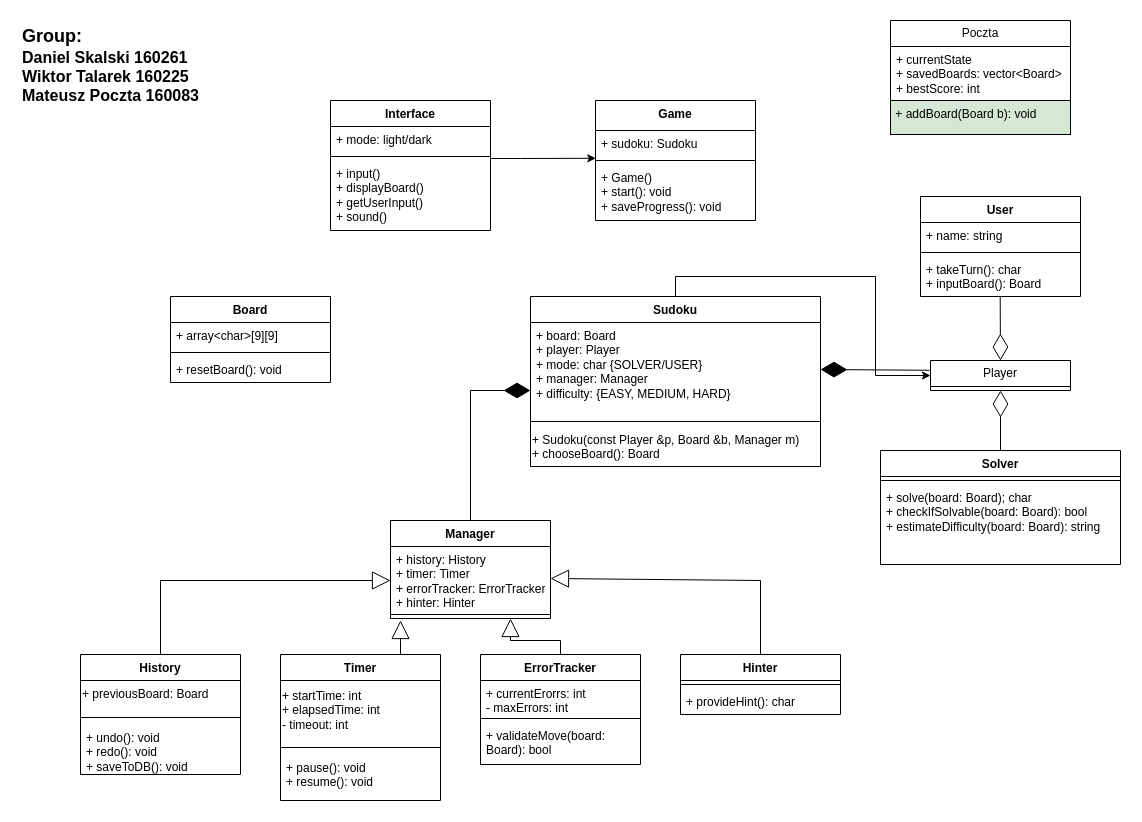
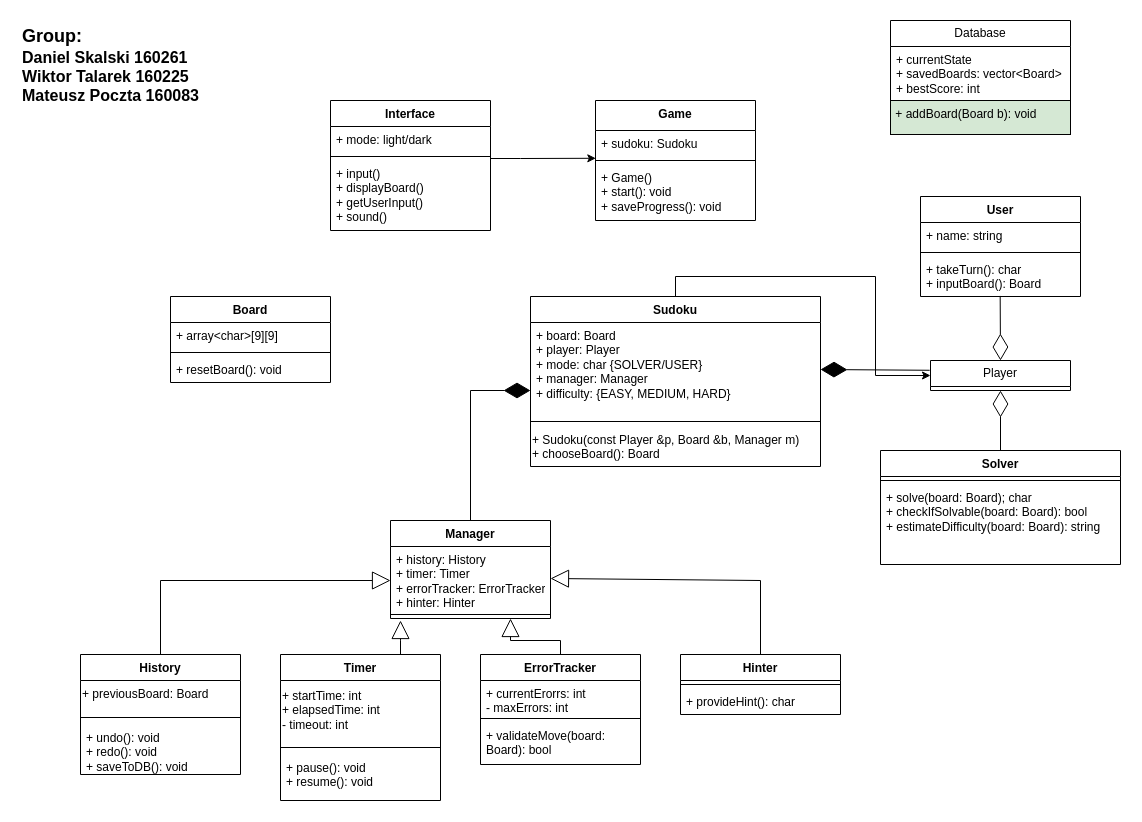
node "Poczta": label "Poczta" -> "Database"
